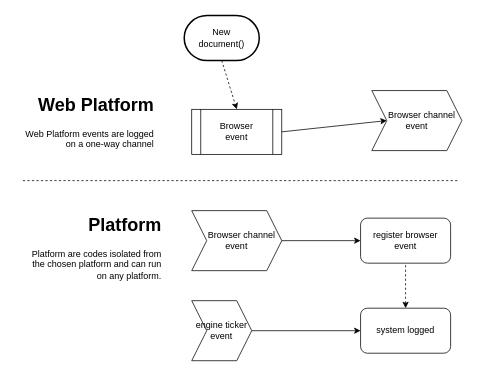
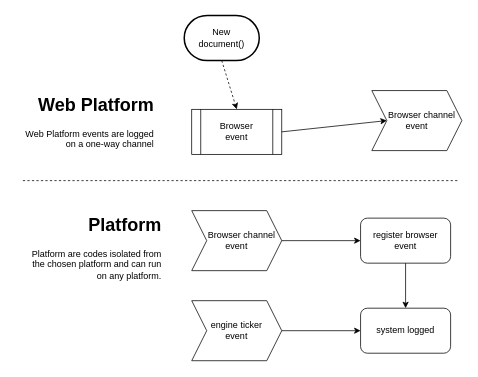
edge "register browser event" -> "system logged": style dashed -> solid
node "engine ticker event": size 60x60 -> 90x60
